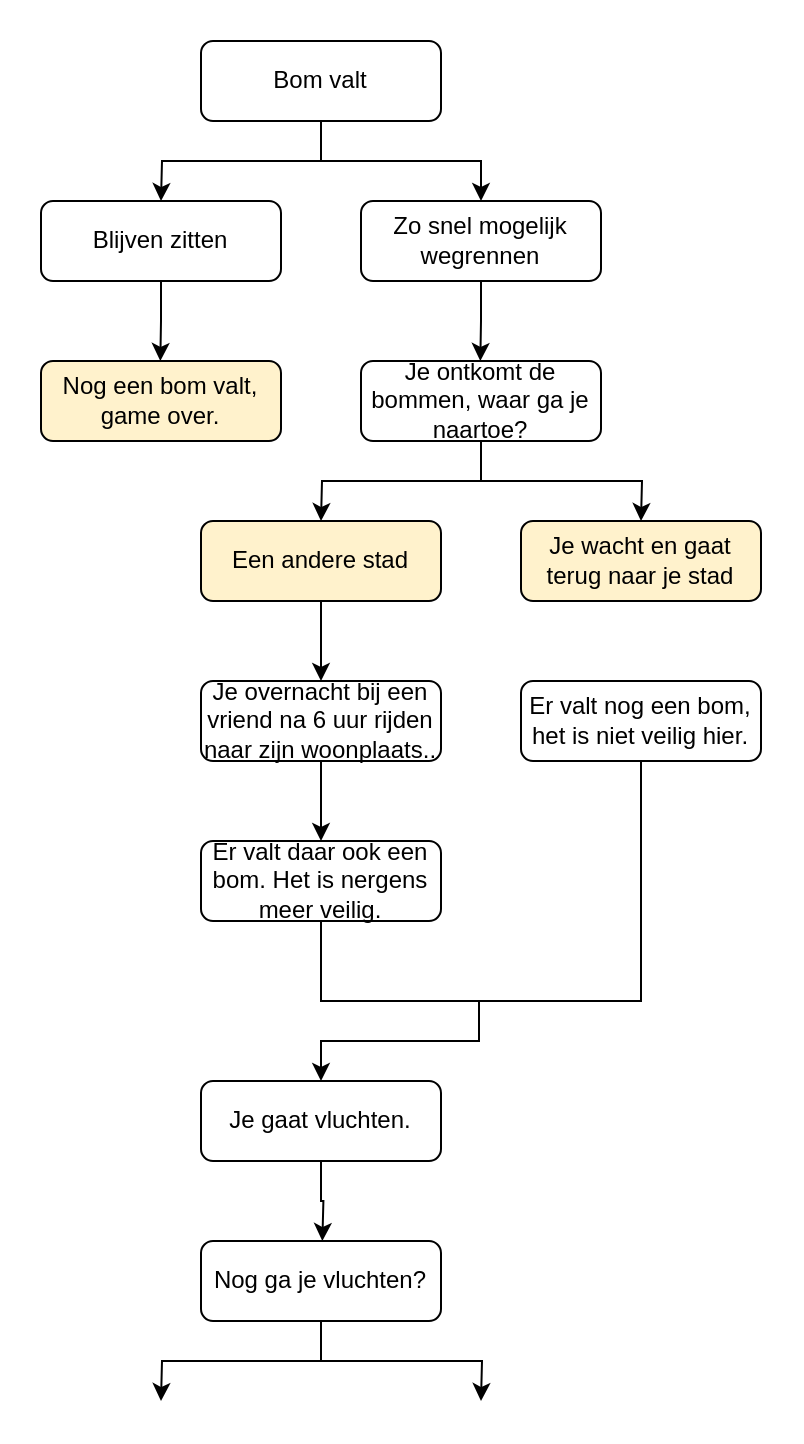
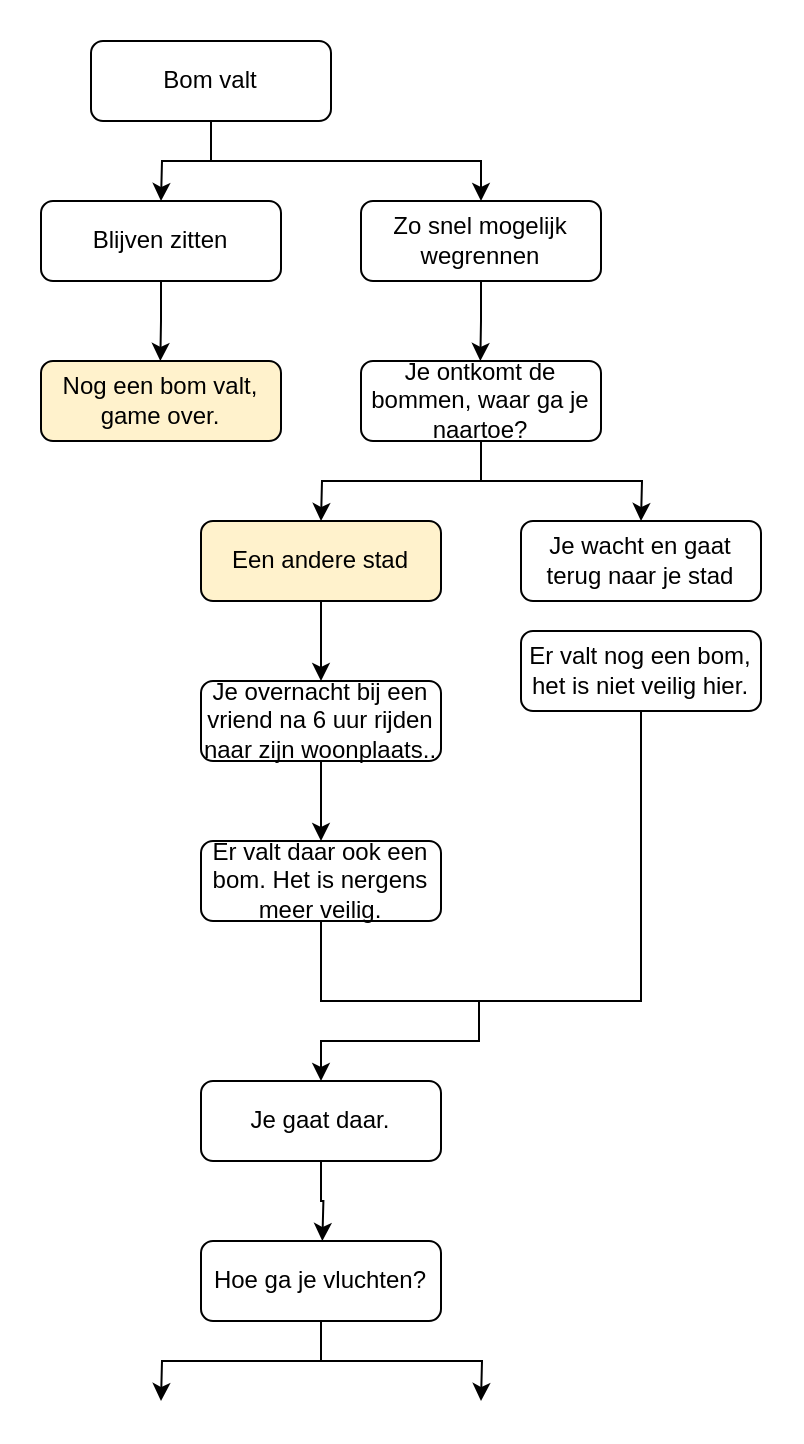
node "Bom valt": moved (321, 81) -> (211, 81)
node "Je wacht en gaat terug naar je stad": fillcolor #fff2cc -> #ffffff
node "Er valt nog een bom, het is niet veilig hier.": moved (641, 721) -> (641, 671)
node "Je gaat vluchten.": label "Je gaat vluchten." -> "Je gaat daar."
node "Nog ga je vluchten?": label "Nog ga je vluchten?" -> "Hoe ga je vluchten?"
